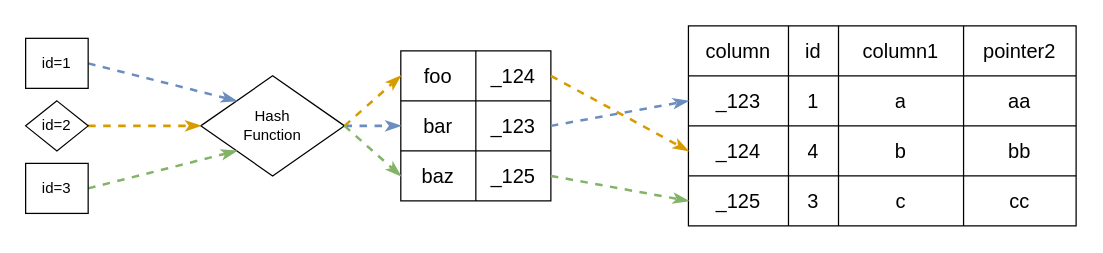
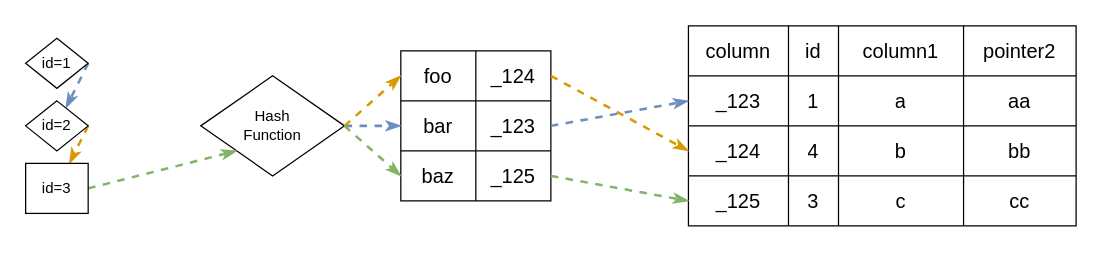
node "id=1": shape rectangle -> diamond
edge "id=1" -> "Hash Function": now "id=1" -> "id=2"
edge "id=2" -> "Hash Function": now "id=2" -> "id=3"
